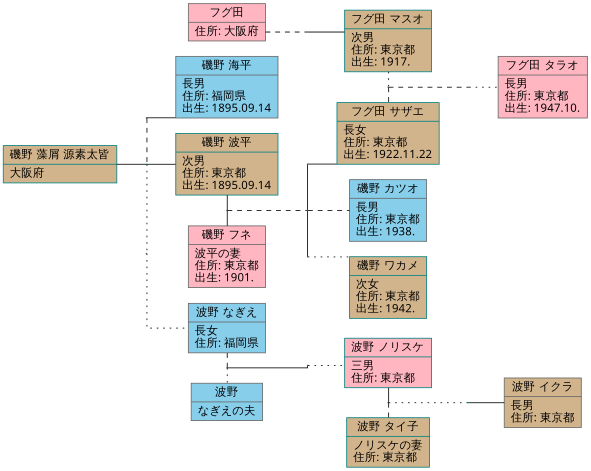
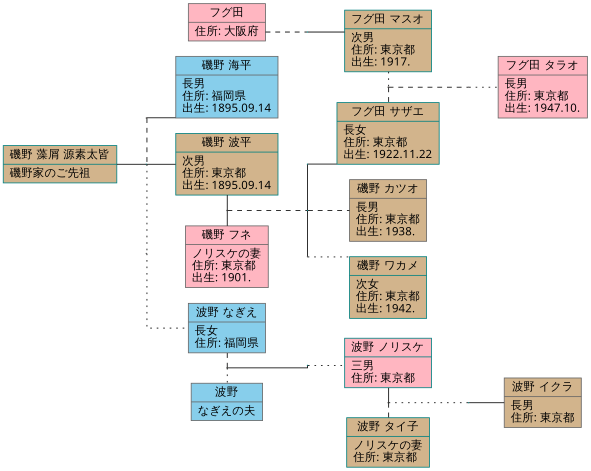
node "磯野 藻屑 源素太皆": text "大阪府" -> "磯野家のご先祖"
node "磯野 カツオ": fillcolor skyblue -> tan
node "磯野 フネ": text "波平の妻" -> "ノリスケの妻"
